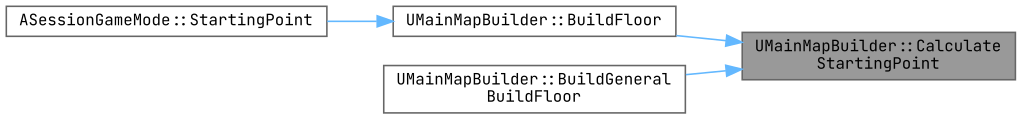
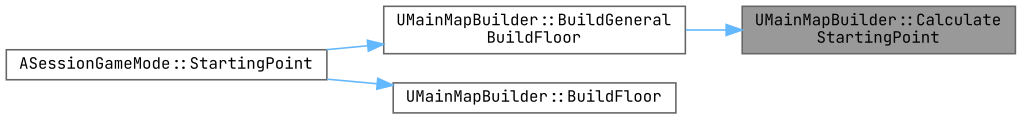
edge "UMainMapBuilder::BuildFloor" -> "UMainMapBuilder::Calculate StartingPoint": removed
edge "ASessionGameMode::StartingPoint" -> "UMainMapBuilder::BuildGeneral BuildFloor": added
